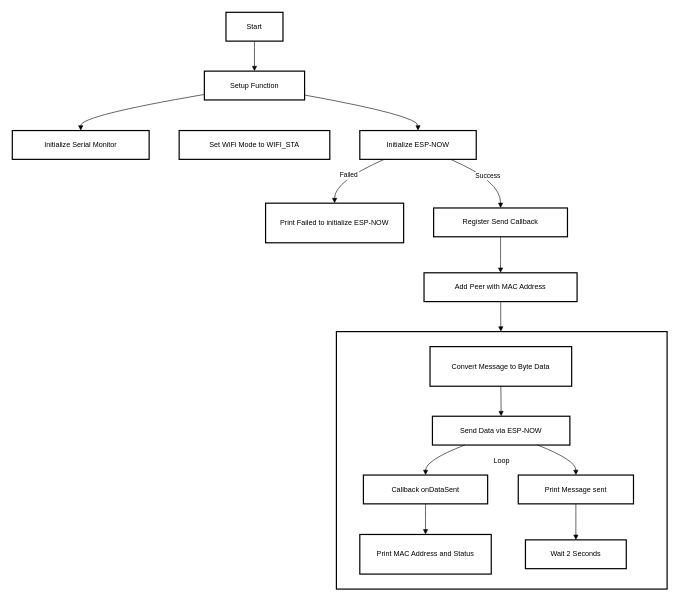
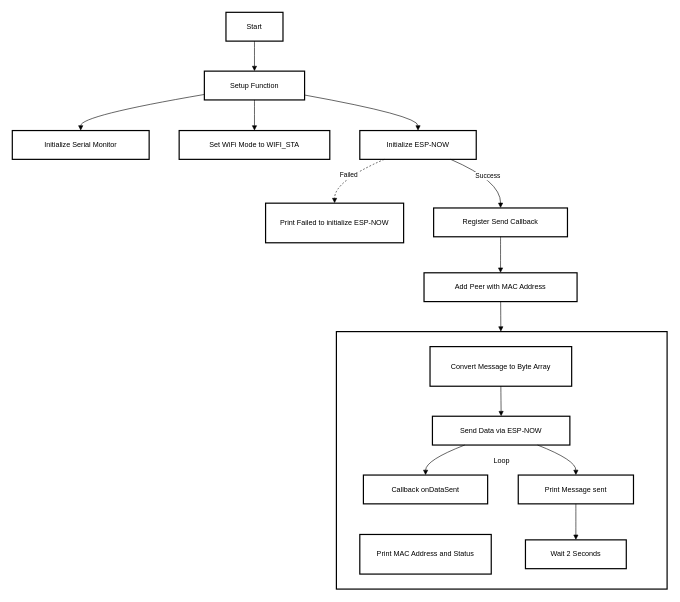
edge "Setup Function" -> "Set WiFi Mode to WIFI_STA": added
edge "Initialize ESP-NOW" -> "Print Failed to initialize ESP-NOW": style solid -> dashed
node "Convert Message to Byte Data": label "Convert Message to Byte Data" -> "Convert Message to Byte Array"
edge "Callback onDataSent" -> "Print MAC Address and Status": removed
